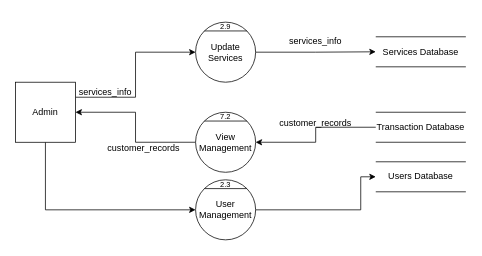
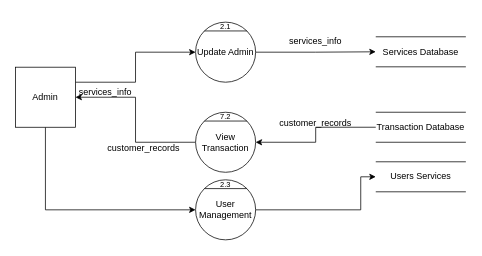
node "2.9": label "2.9" -> "2.1"
node "Update Services": label "Update Services" -> "Update Admin"
node "Admin": moved (45, 112) -> (45, 97)
node "View Management": label "View Management" -> "View Transaction"
node "Users Database": label "Users Database" -> "Users Services"
